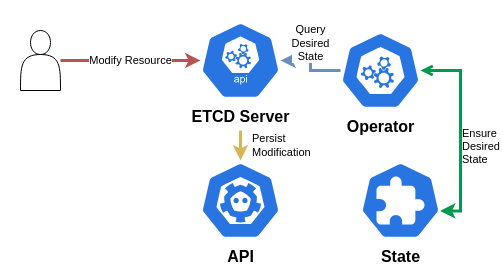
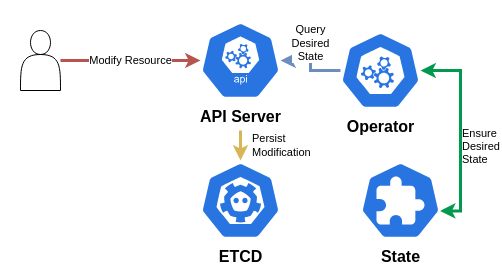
edge "Operator" -- "State": arrowhead open -> classic
node "ETCD Server": label "ETCD Server" -> "API Server"
node "API": label "API" -> "ETCD"
